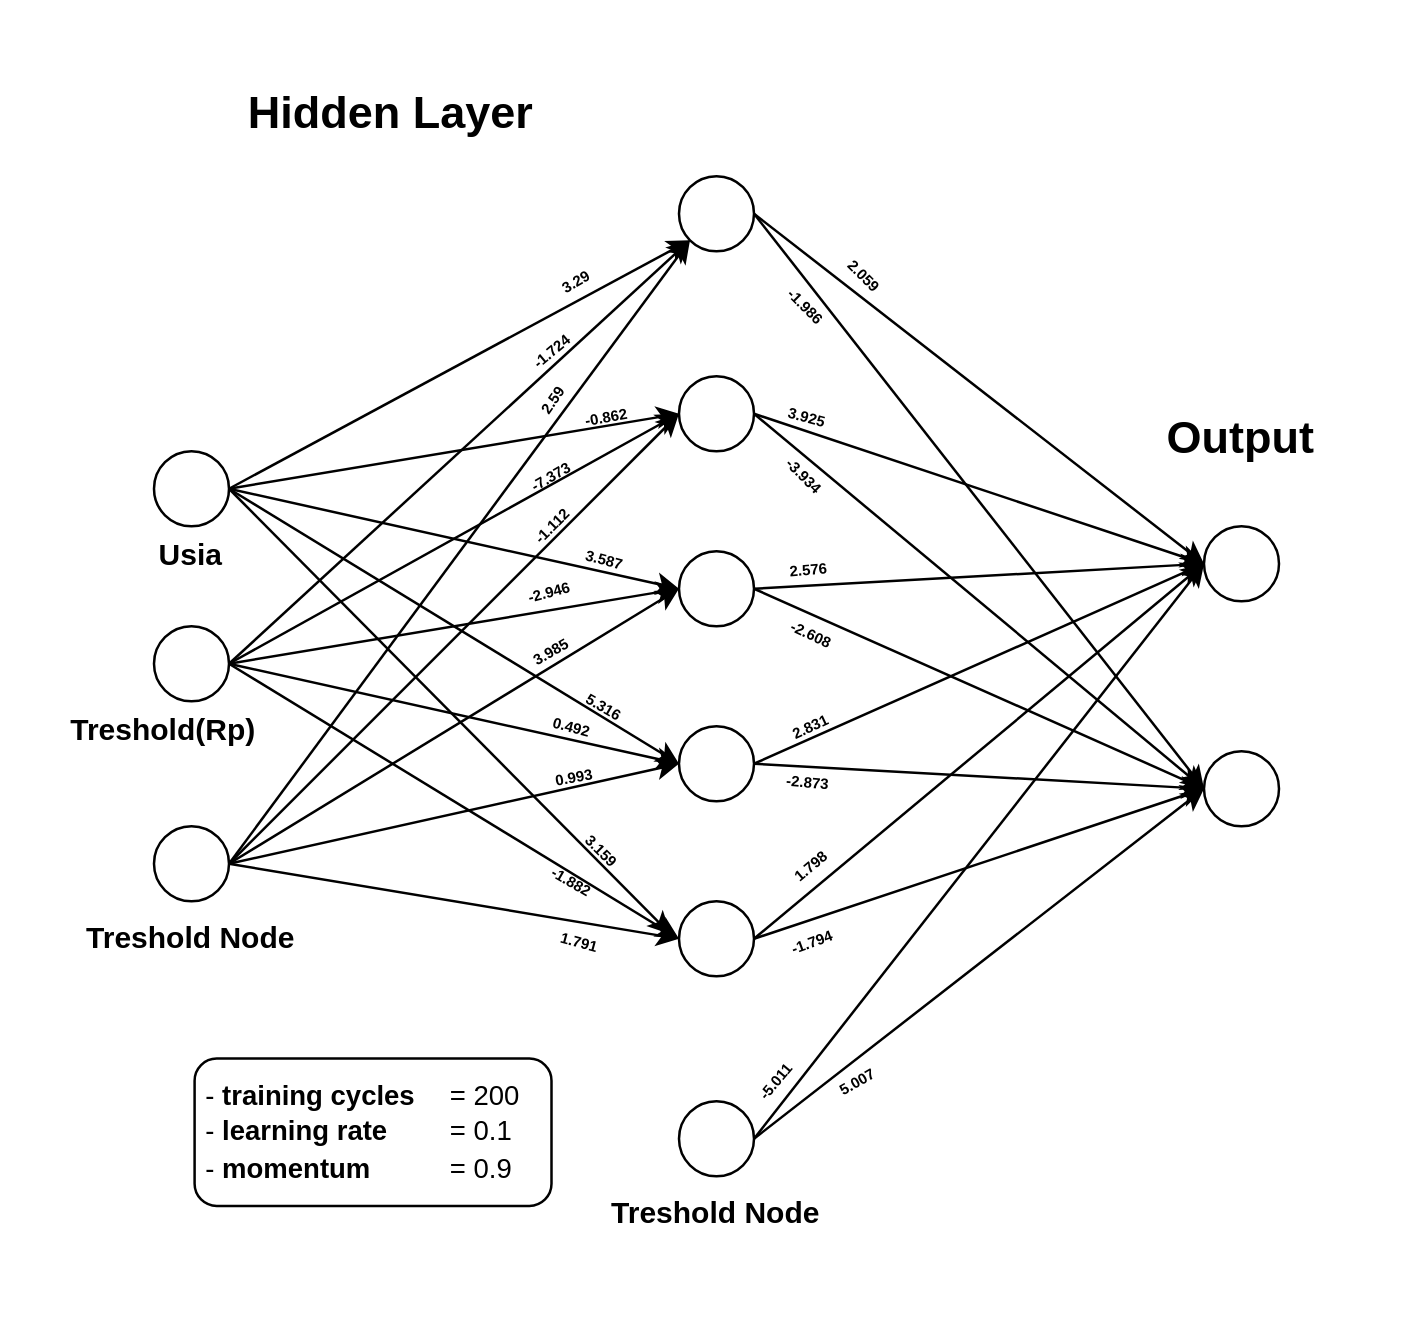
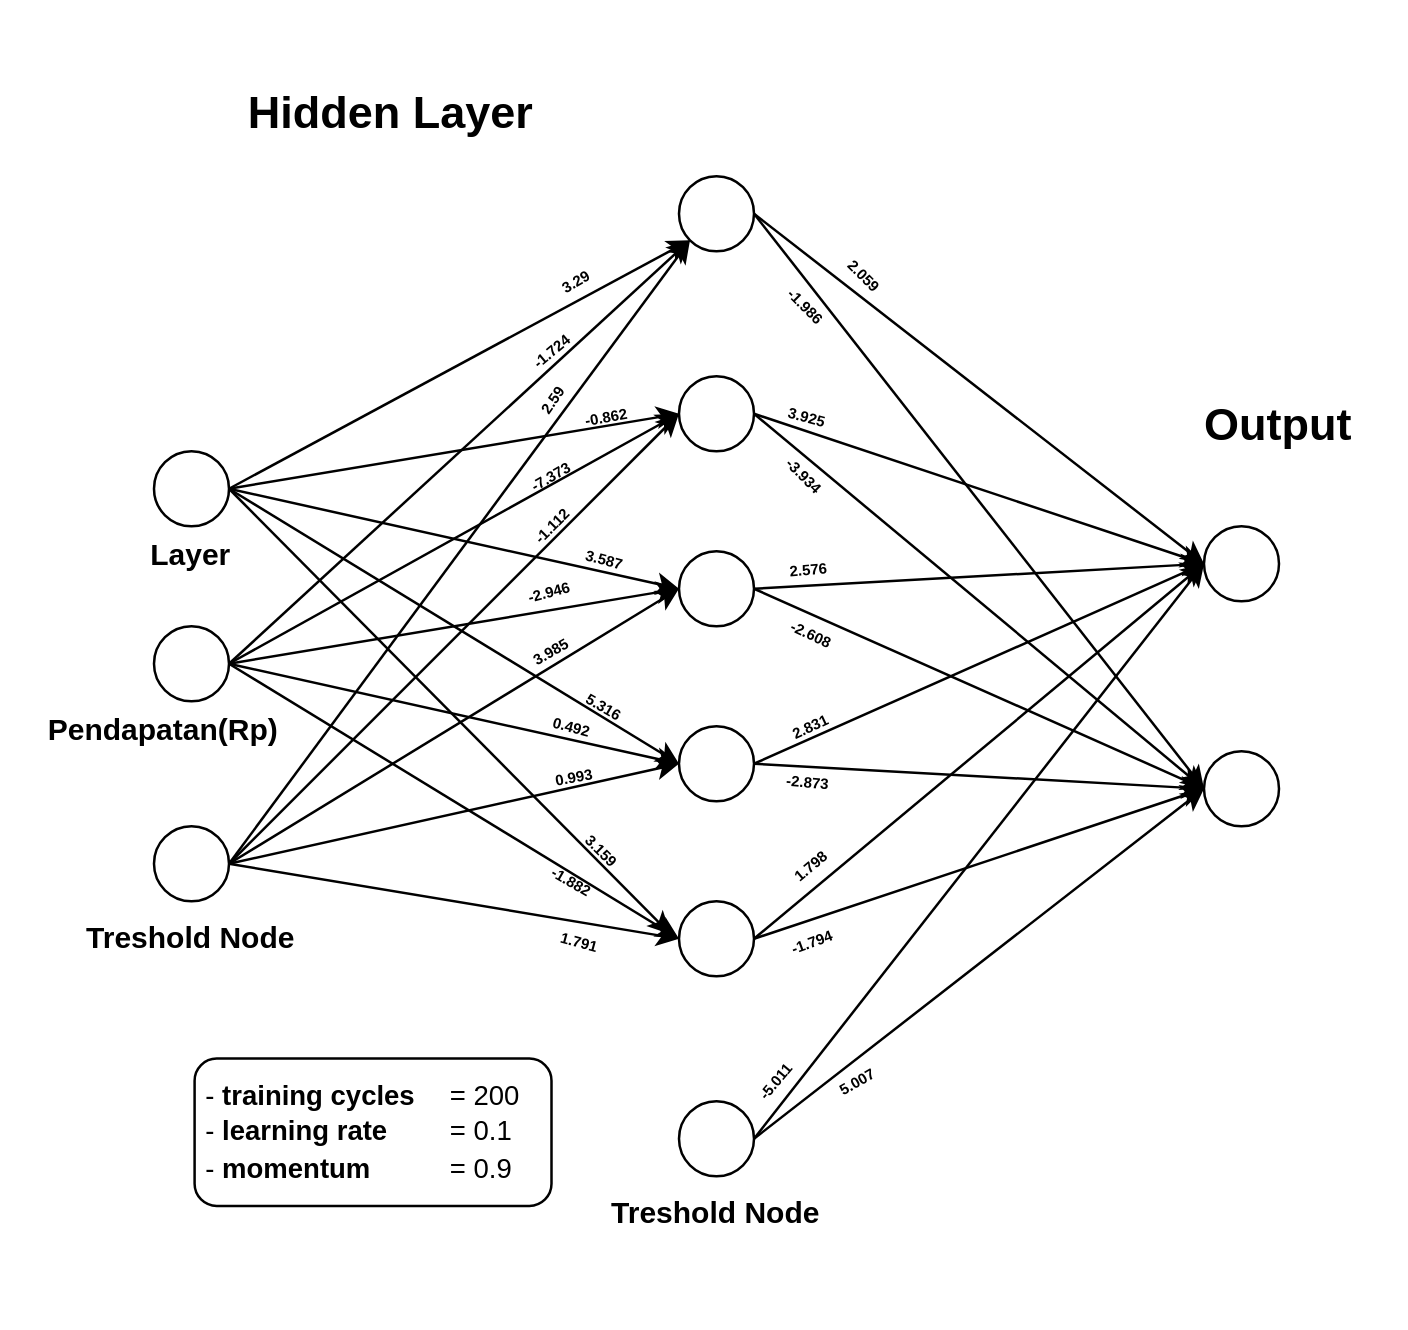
node "Output": moved (1241, 439) -> (1279, 426)
node "Usia": label "Usia" -> "Layer"
node "Treshold(Rp)": label "Treshold(Rp)" -> "Pendapatan(Rp)"
